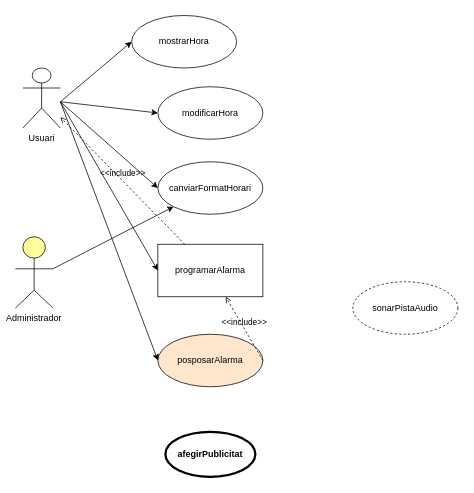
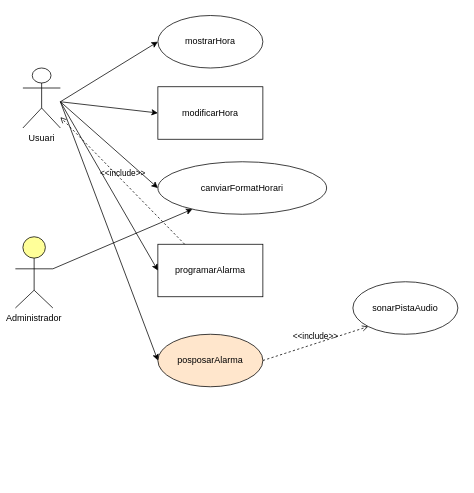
node "mostrarHora": moved (184, 42) -> (210, 42)
node "modificarHora": shape ellipse -> rectangle
node "canviarFormatHorari": size 105x53 -> 169x53
node "sonarPistaAudio": style dashed -> solid
edge "posposarAlarma" -> "programarAlarma": now "posposarAlarma" -> "sonarPistaAudio"
node "afegirPublicitat": removed
